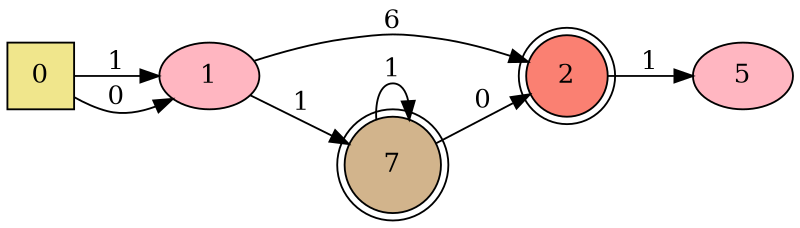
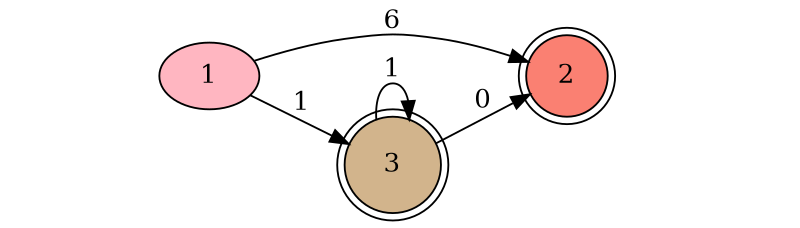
node "0": removed
node "5": removed
node "7": label "7" -> "3"
